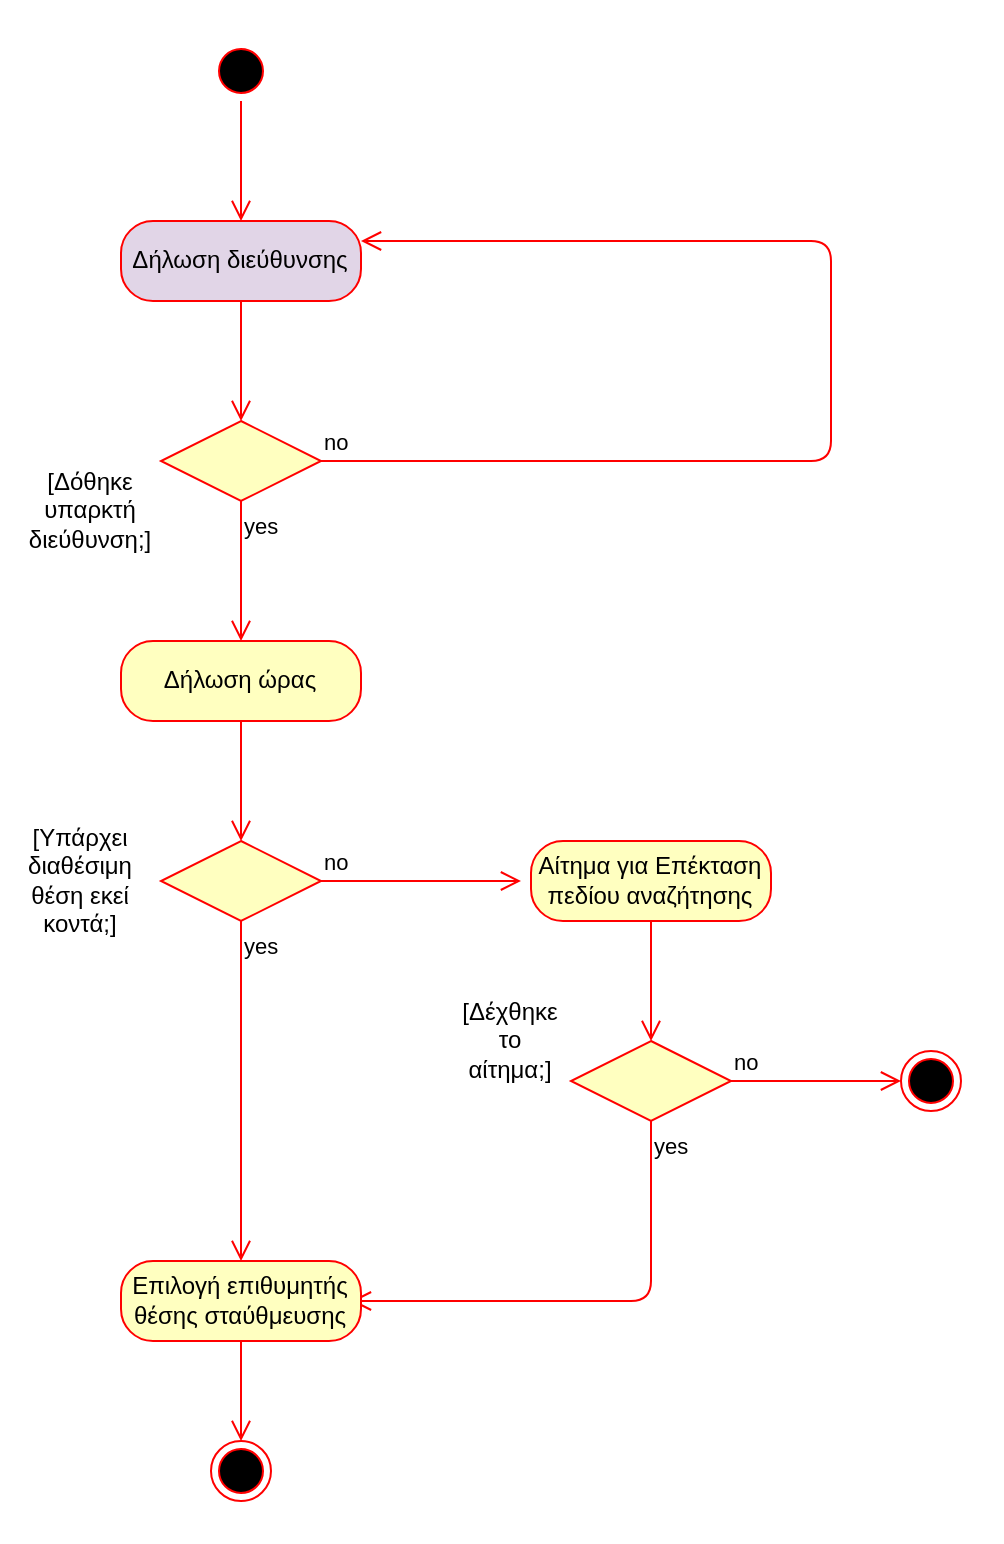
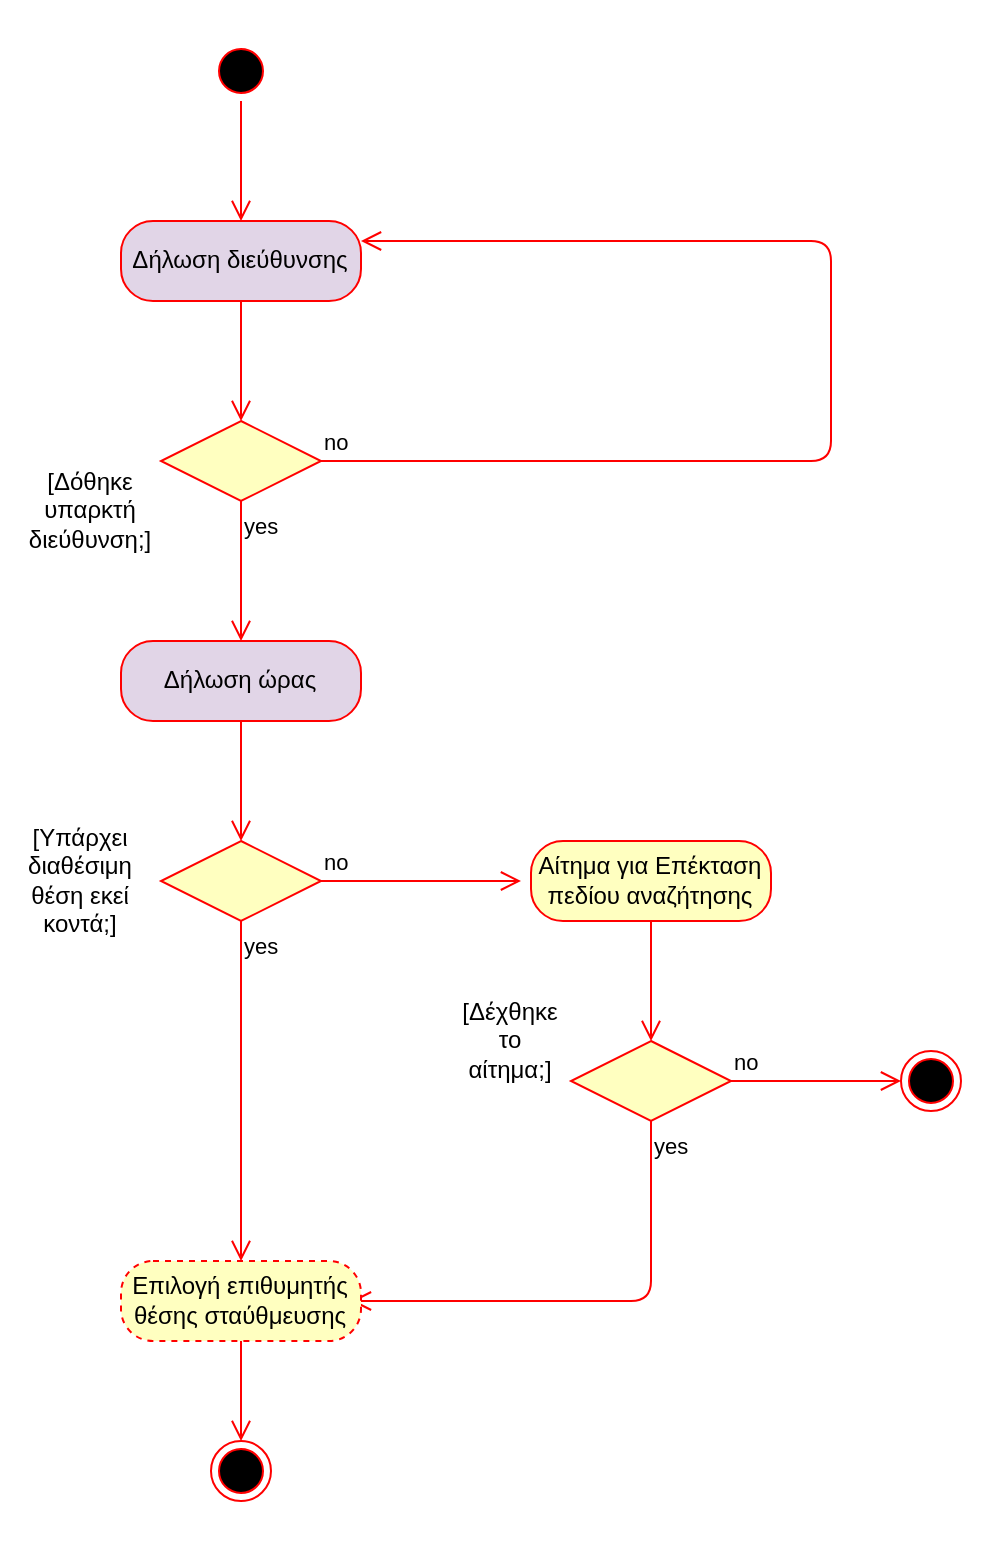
node "Δήλωση ώρας": fillcolor #ffffc0 -> #e1d5e7
node "Επιλογή επιθυμητής θέσης σταύθμευσης": style solid -> dashed
